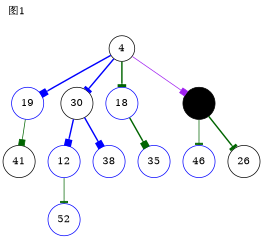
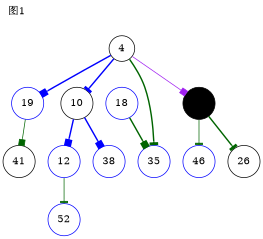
edge "4" -> "18": now "4" -> "35"
node "30": label "30" -> "10"
